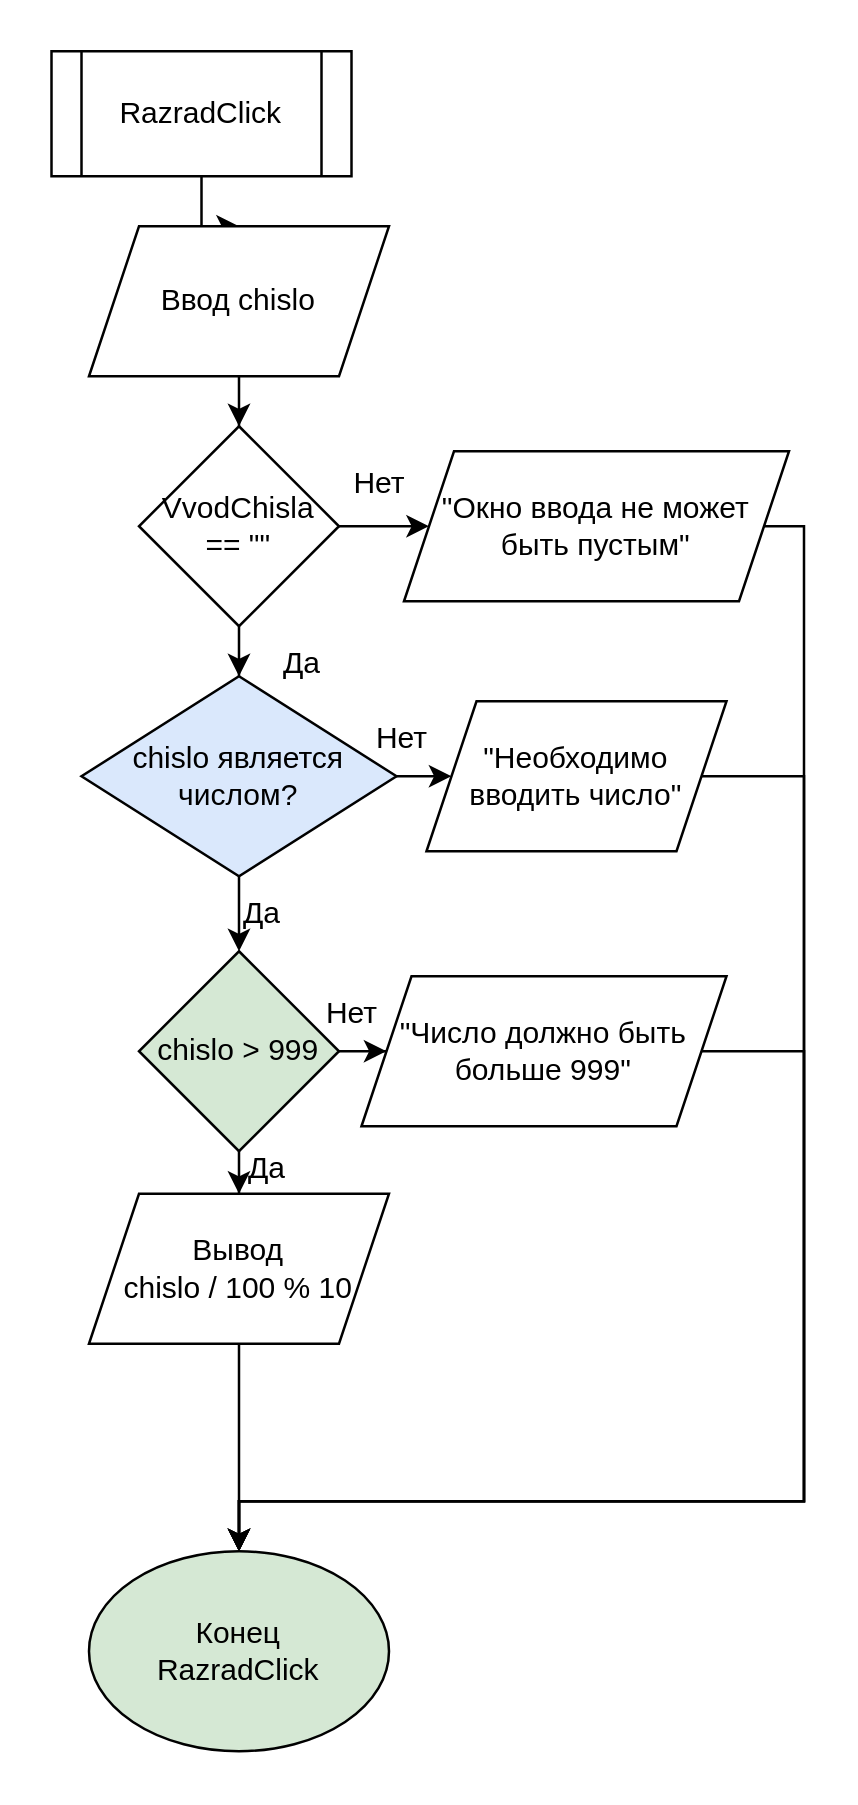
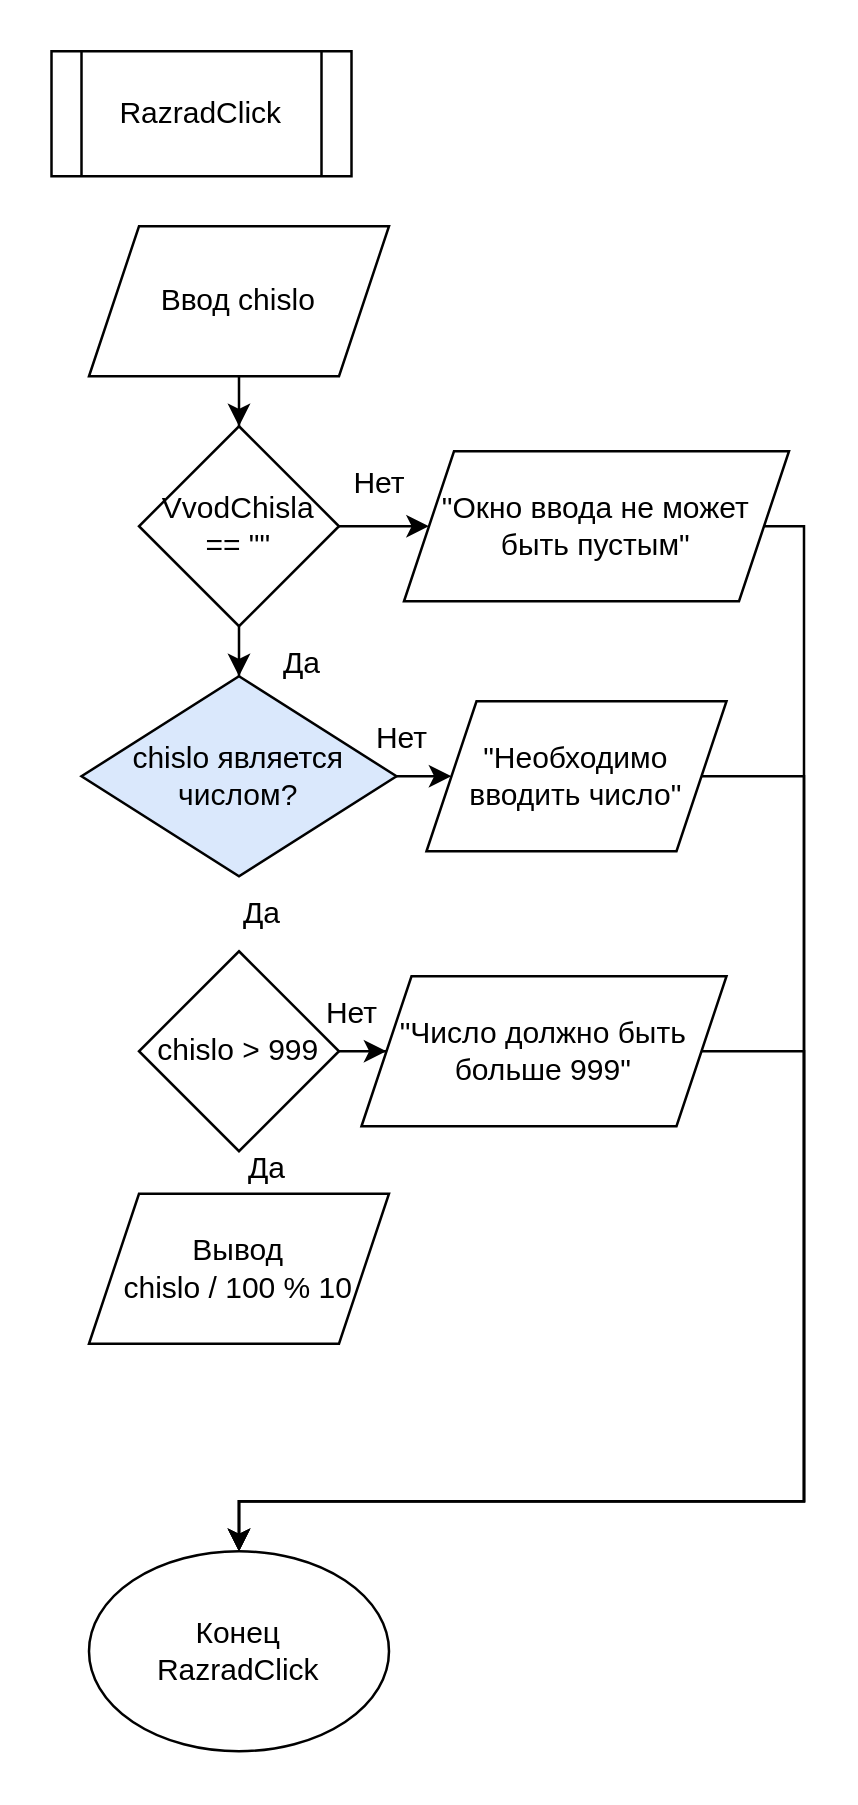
edge "RazradClick" -> "Ввод chislo": removed
edge "chislo является числом?" -> "chislo > 999": removed
node "chislo > 999": fillcolor #d5e8d4 -> #ffffff
edge "chislo > 999" -> "Вывод chislo / 100 % 10": removed
edge "Вывод chislo / 100 % 10" -> "Конец RazradClick": removed
node "Конец RazradClick": fillcolor #d5e8d4 -> #ffffff
